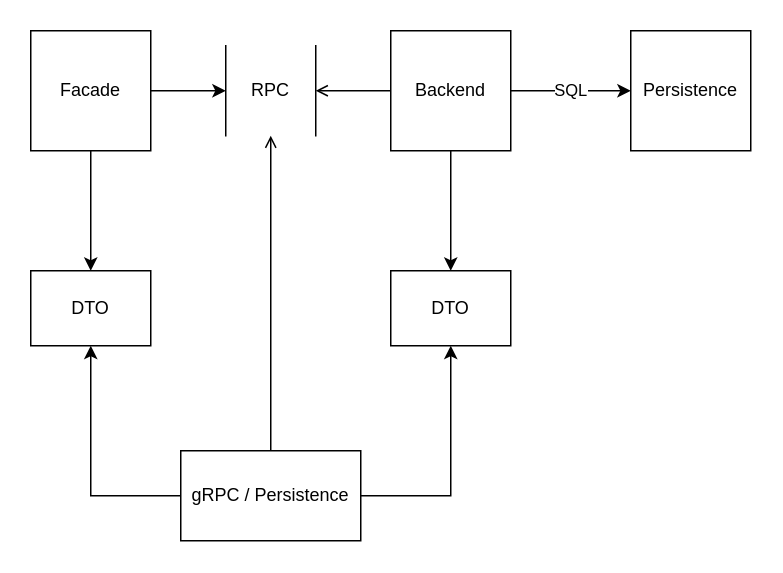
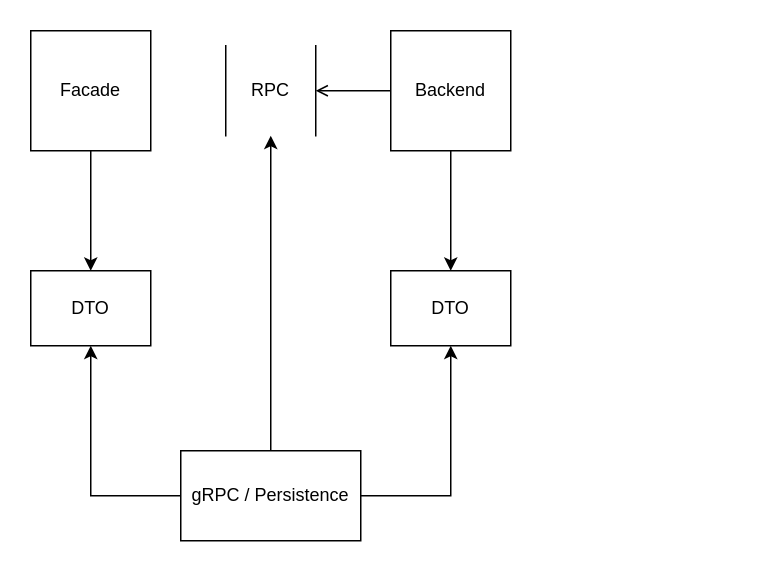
edge "Facade" -> "RPC": removed
edge "Backend" -> "Persistence": removed, label "SQL"
node "Persistence": removed
edge "gRPC / Persistence" -> "RPC": arrowhead open -> classic
